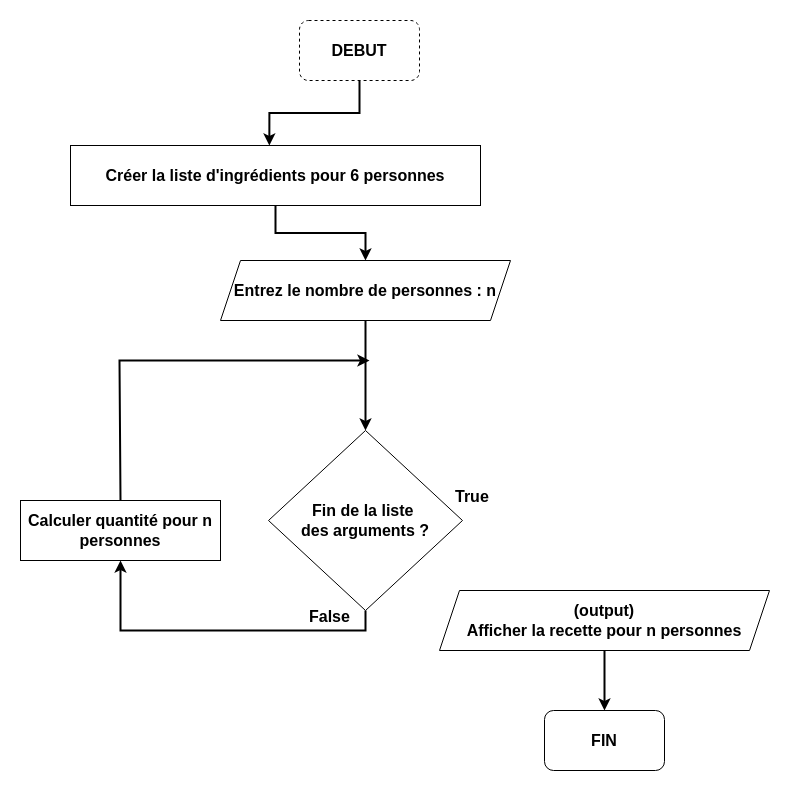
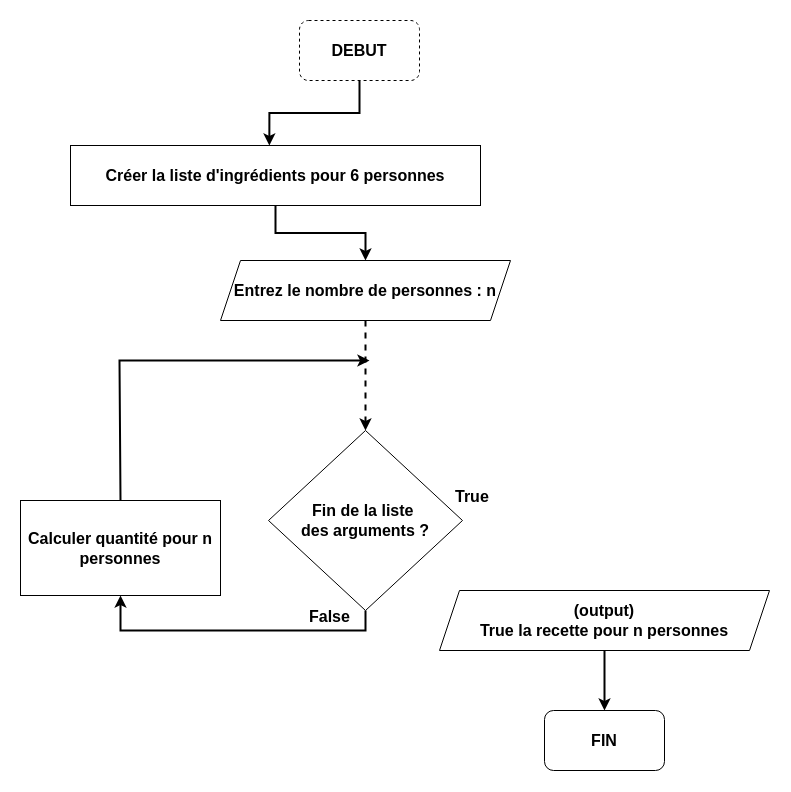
edge "Entrez le nombre de personnes : n" -> "Fin de la liste des arguments ?": style solid -> dashed
node "Calculer quantité pour n personnes": size 200x60 -> 200x95
node "(output) Afficher la recette pour n personnes": label "(output) Afficher la recette pour n personnes" -> "(output) True la recette pour n personnes"
